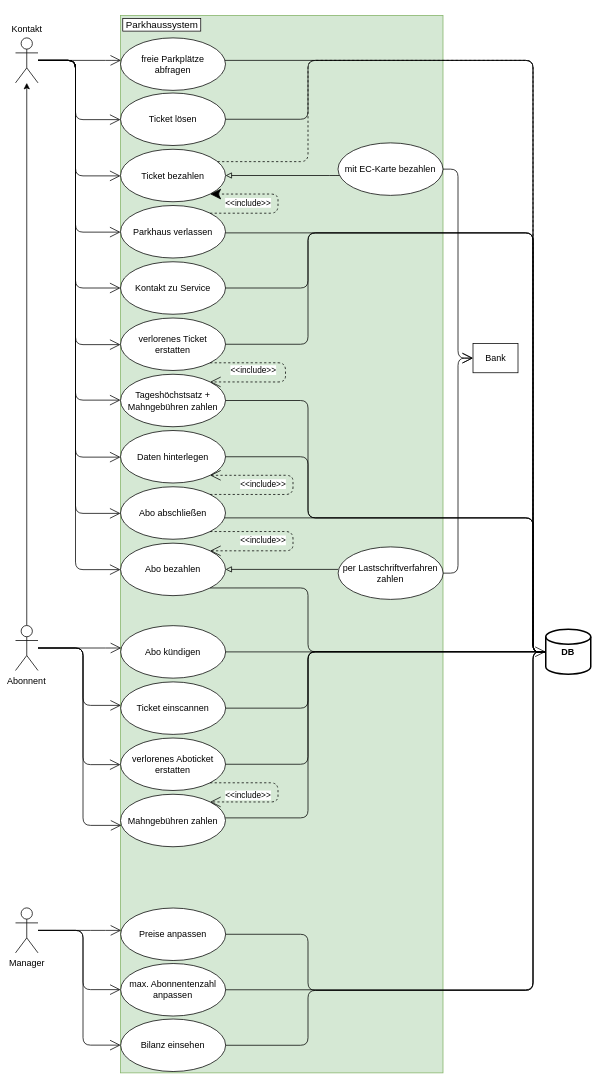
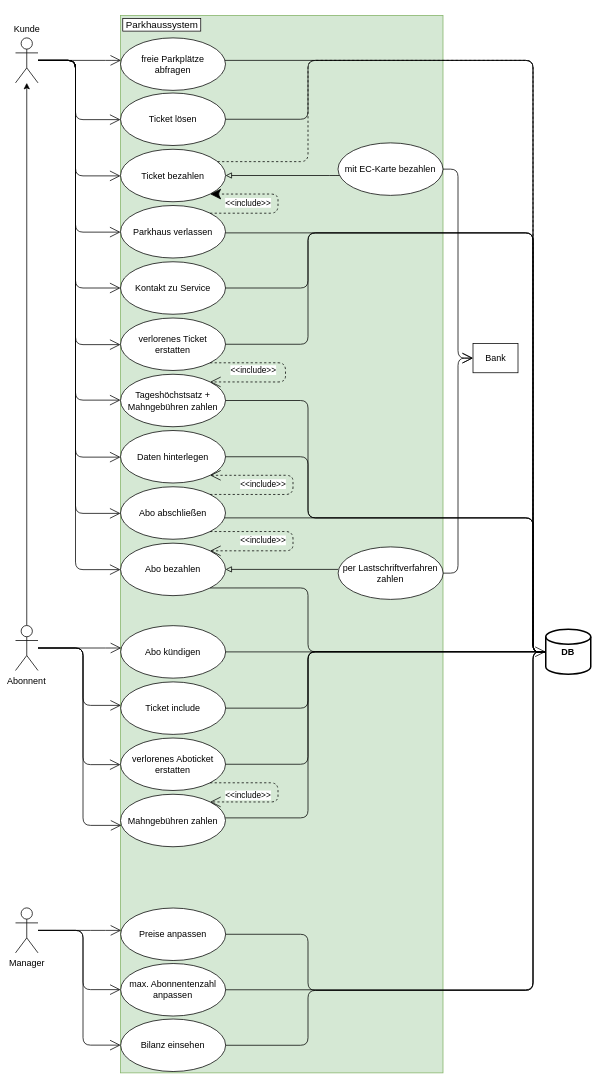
node "Kontakt": label "Kontakt" -> "Kunde"
node "Ticket einscannen": label "Ticket einscannen" -> "Ticket include"
